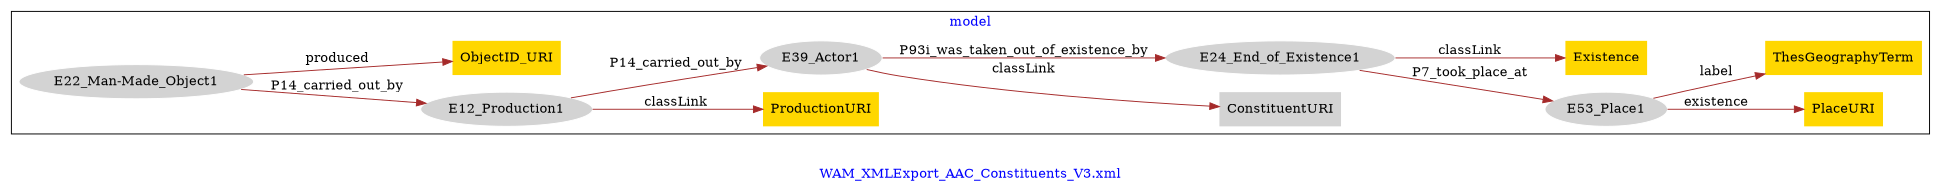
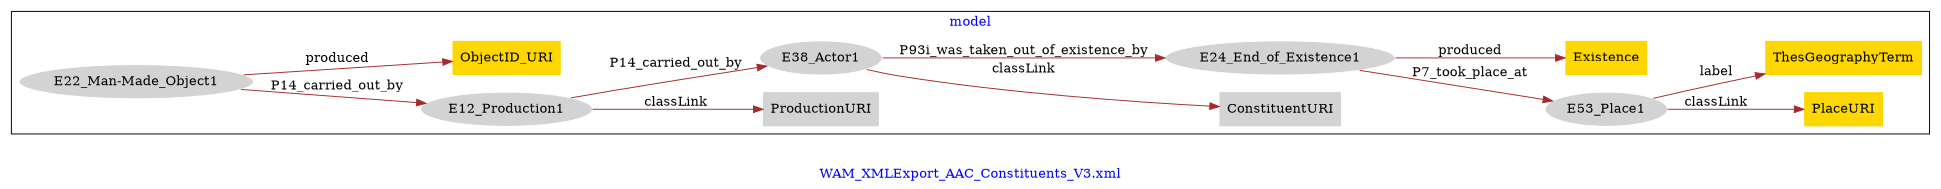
edge "E24_End_of_Existence1" -> "Existence": label "classLink" -> "produced"
node "E39_Actor1": label "E39_Actor1" -> "E38_Actor1"
edge "E53_Place1" -> "PlaceURI": label "existence" -> "classLink"
node "ProductionURI": fillcolor gold -> lightgray
